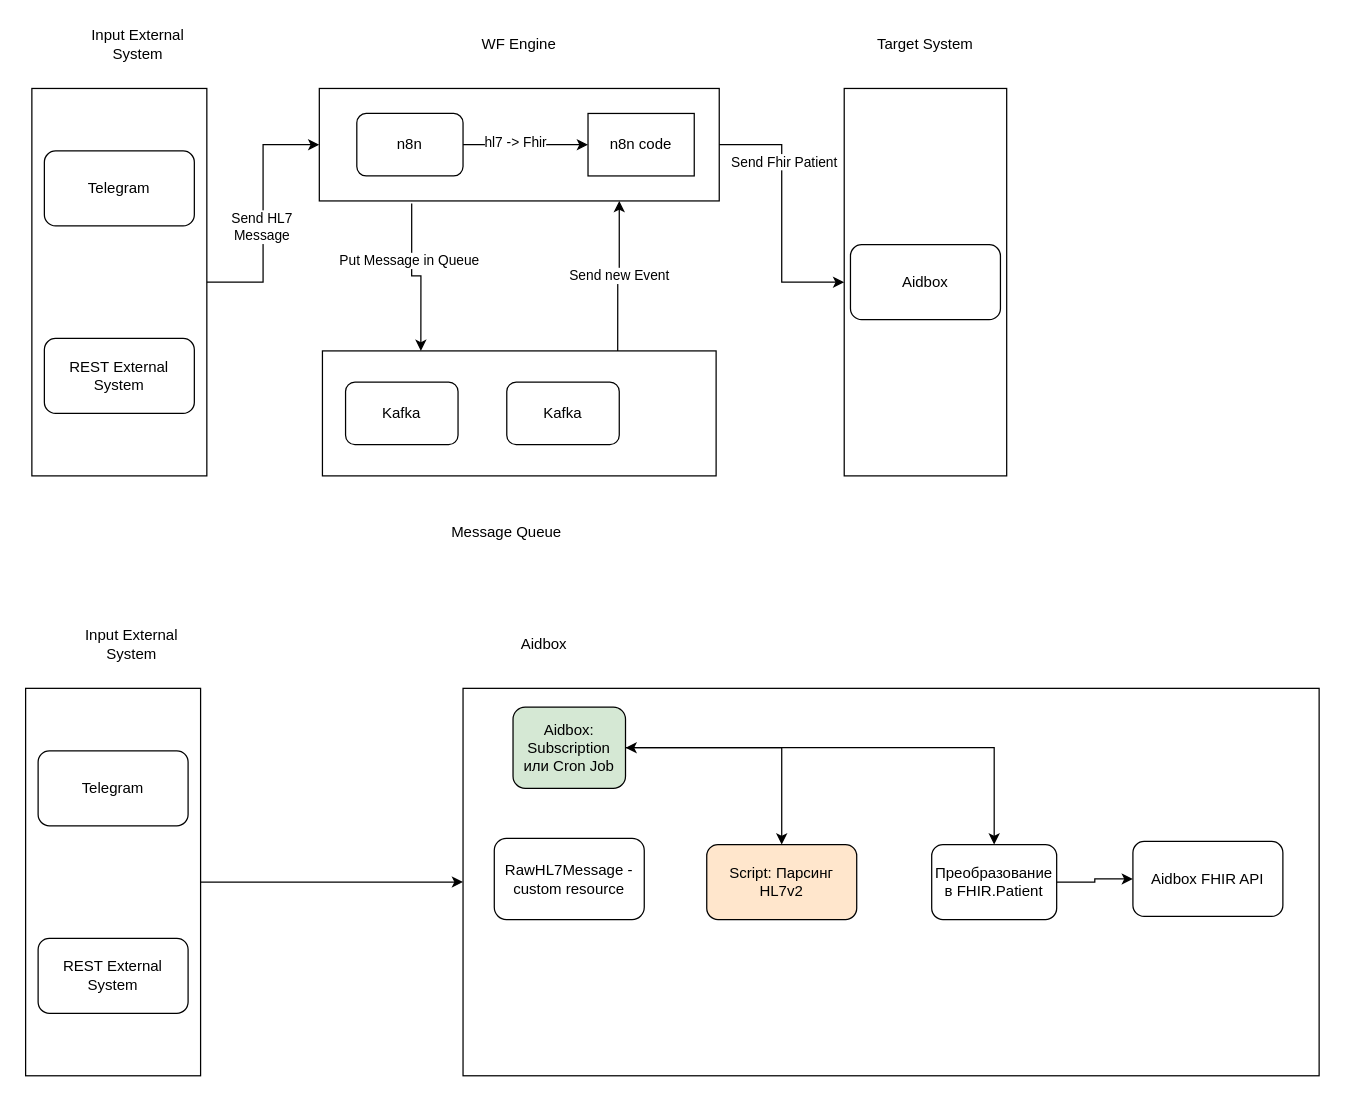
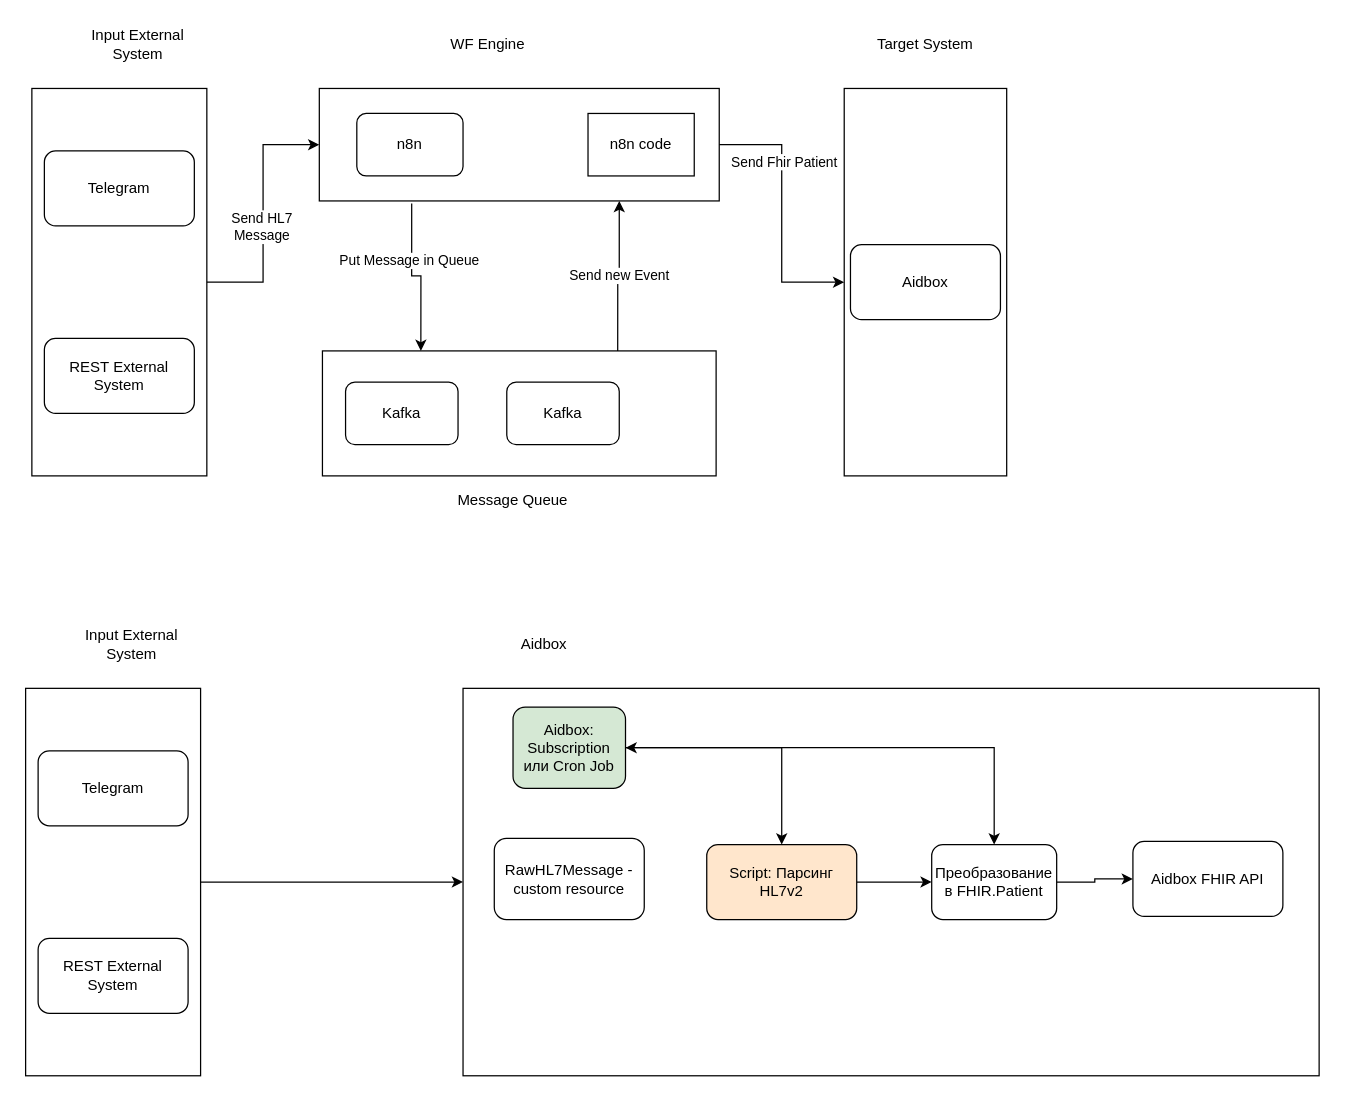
node "WF Engine": moved (519, 44) -> (488, 44)
edge "n8n" -> "n8n code": removed, label "hl7 -> Fhir"
node "Message Queue": moved (507, 532) -> (513, 501)
edge "Script: Парсинг HL7v2" -> "Преобразование в FHIR.Patient": added
